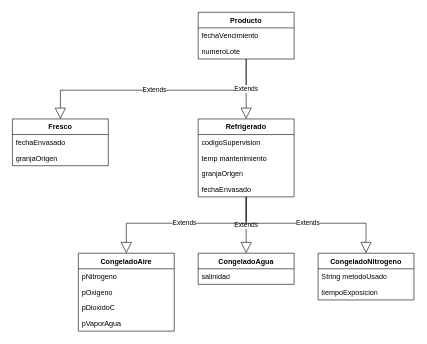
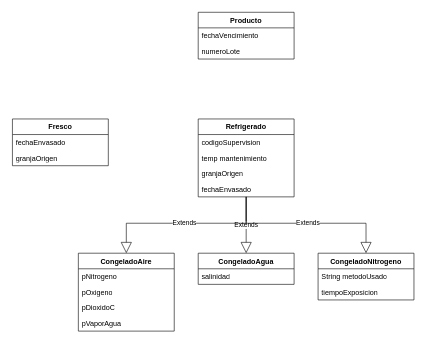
edge "numeroLote" -> "Fresco": removed, label "Extends"
edge "numeroLote" -> "Refrigerado": removed, label "Extends"
